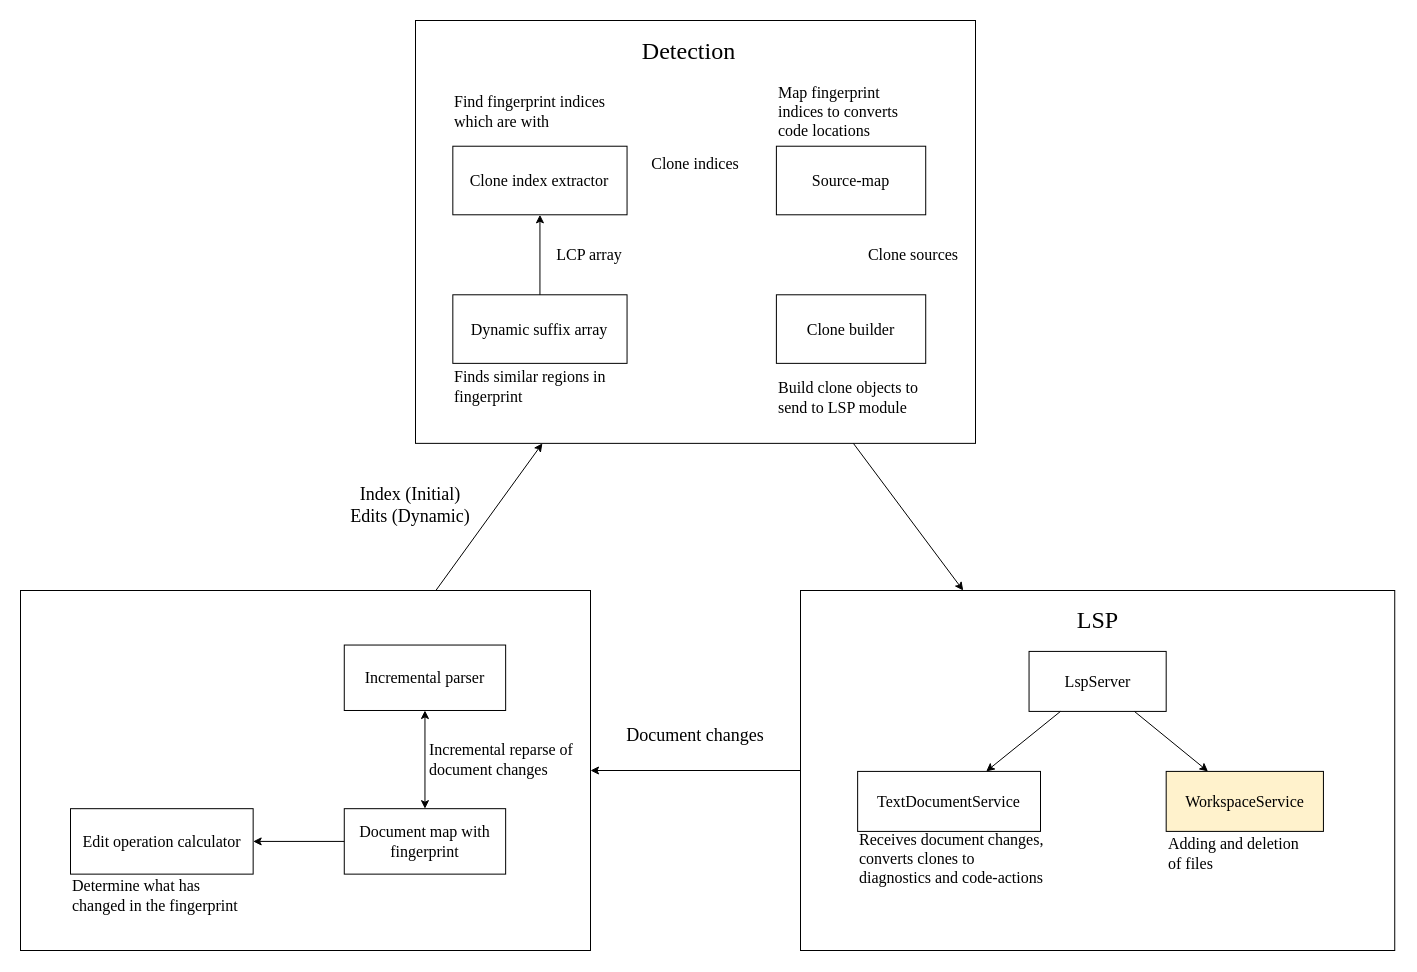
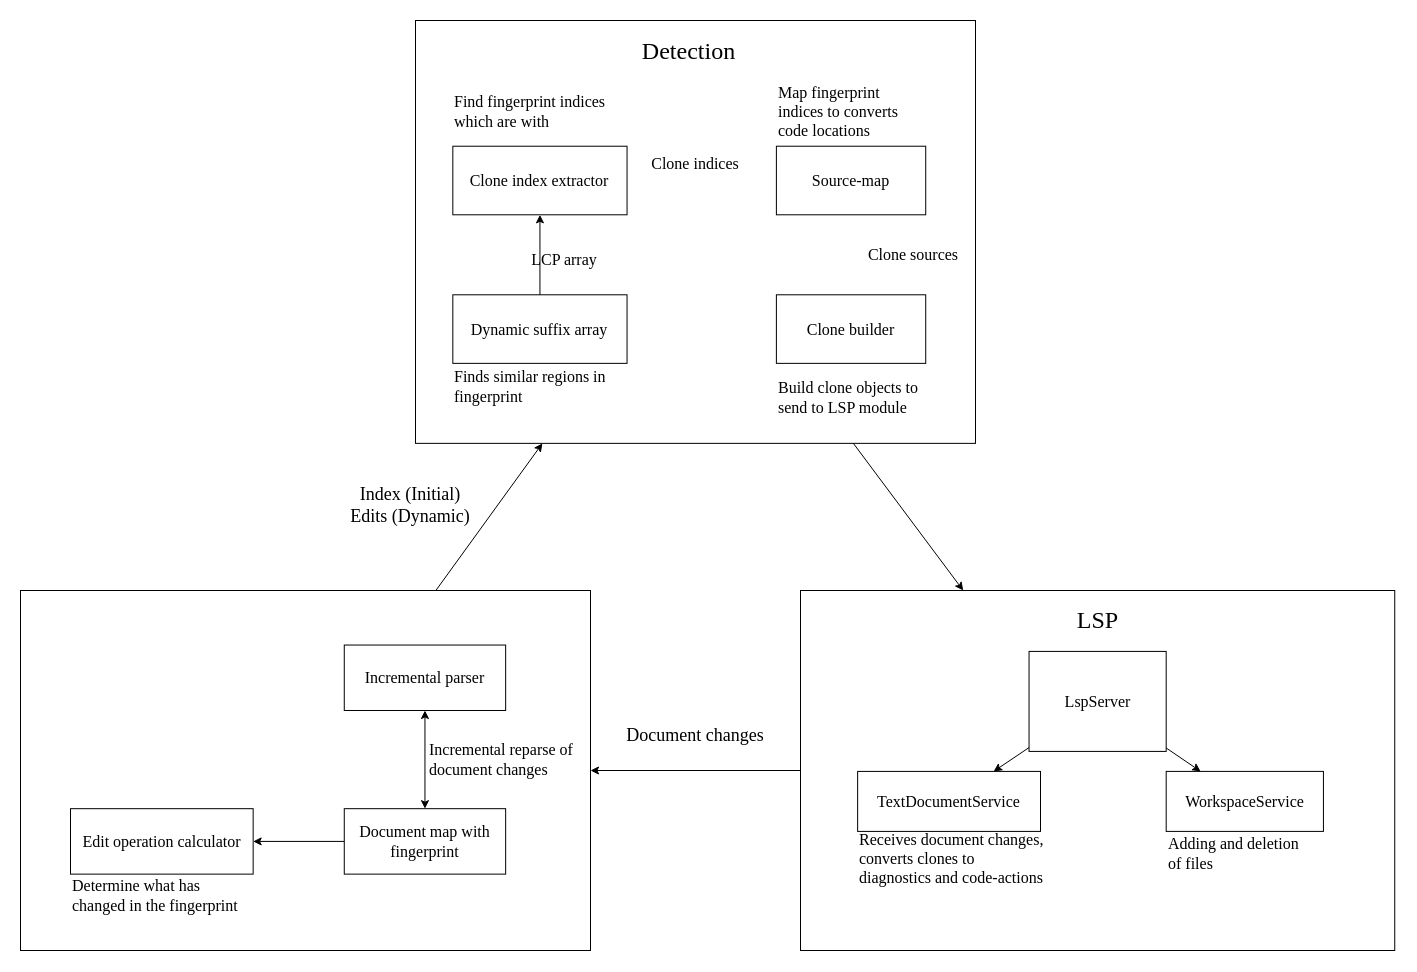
node "LCP array": moved (590, 255) -> (565, 260)
node "LspServer": size 137x60 -> 137x100
node "WorkspaceService": fillcolor #fff2cc -> #ffffff
